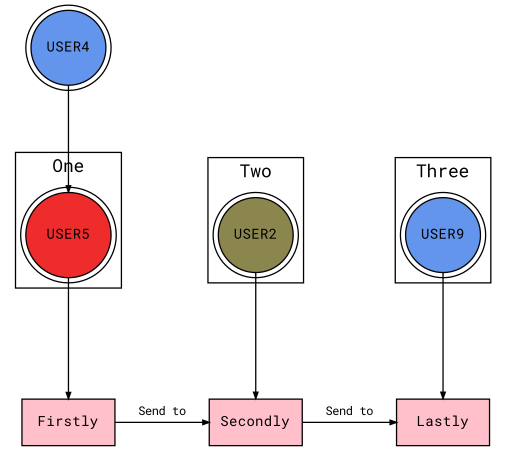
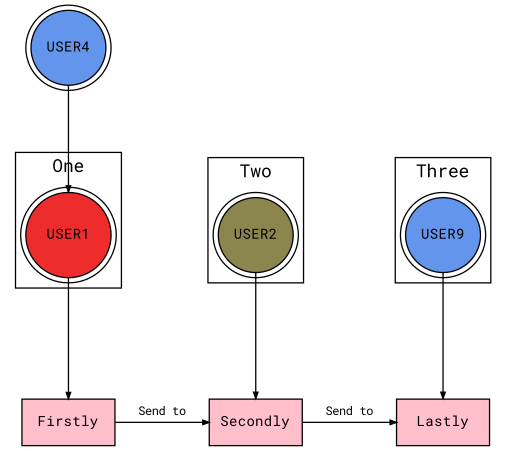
node "USER5": label "USER5" -> "USER1"
